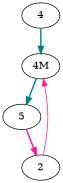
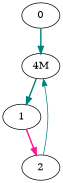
node "4": label "4" -> "0"
node "5": label "5" -> "1"
edge "2" -> "4M": color deeppink -> teal
